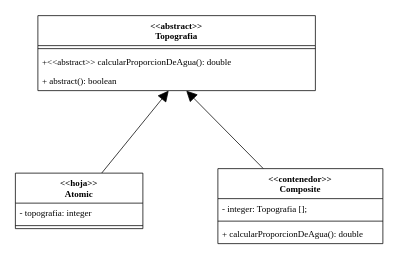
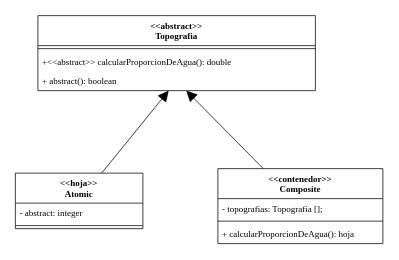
node "- integer: Topografia [];": label "- integer: Topografia [];" -> "- topografias: Topografia [];"
node "- topografia: integer": label "- topografia: integer" -> "- abstract: integer"
node "+ calcularProporcionDeAgua(): double": label "+ calcularProporcionDeAgua(): double" -> "+ calcularProporcionDeAgua(): hoja"
